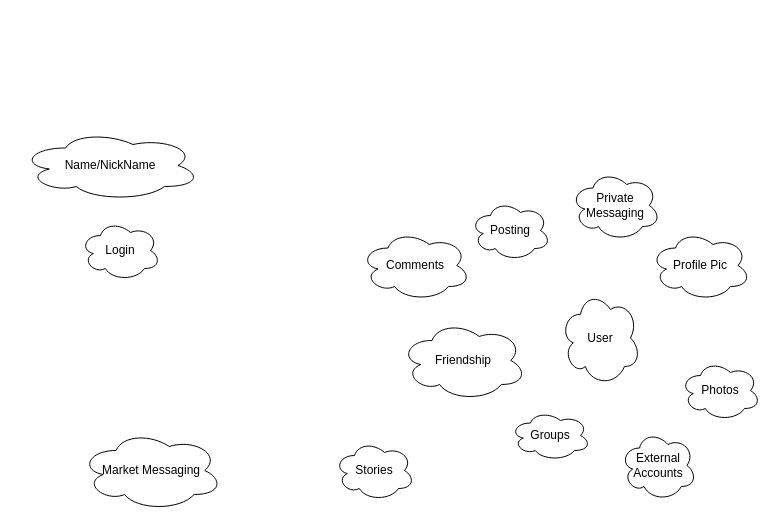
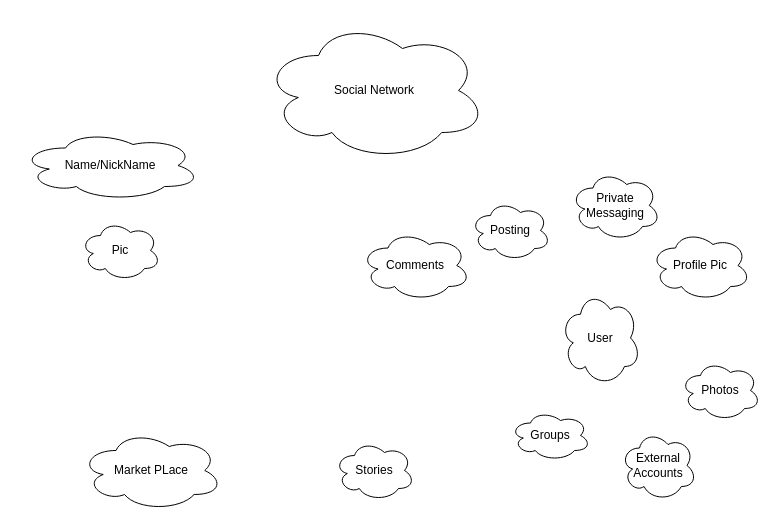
node "Social Network": added
node "Login": label "Login" -> "Pic"
node "Friendship": removed
node "Market Messaging": label "Market Messaging" -> "Market PLace"
